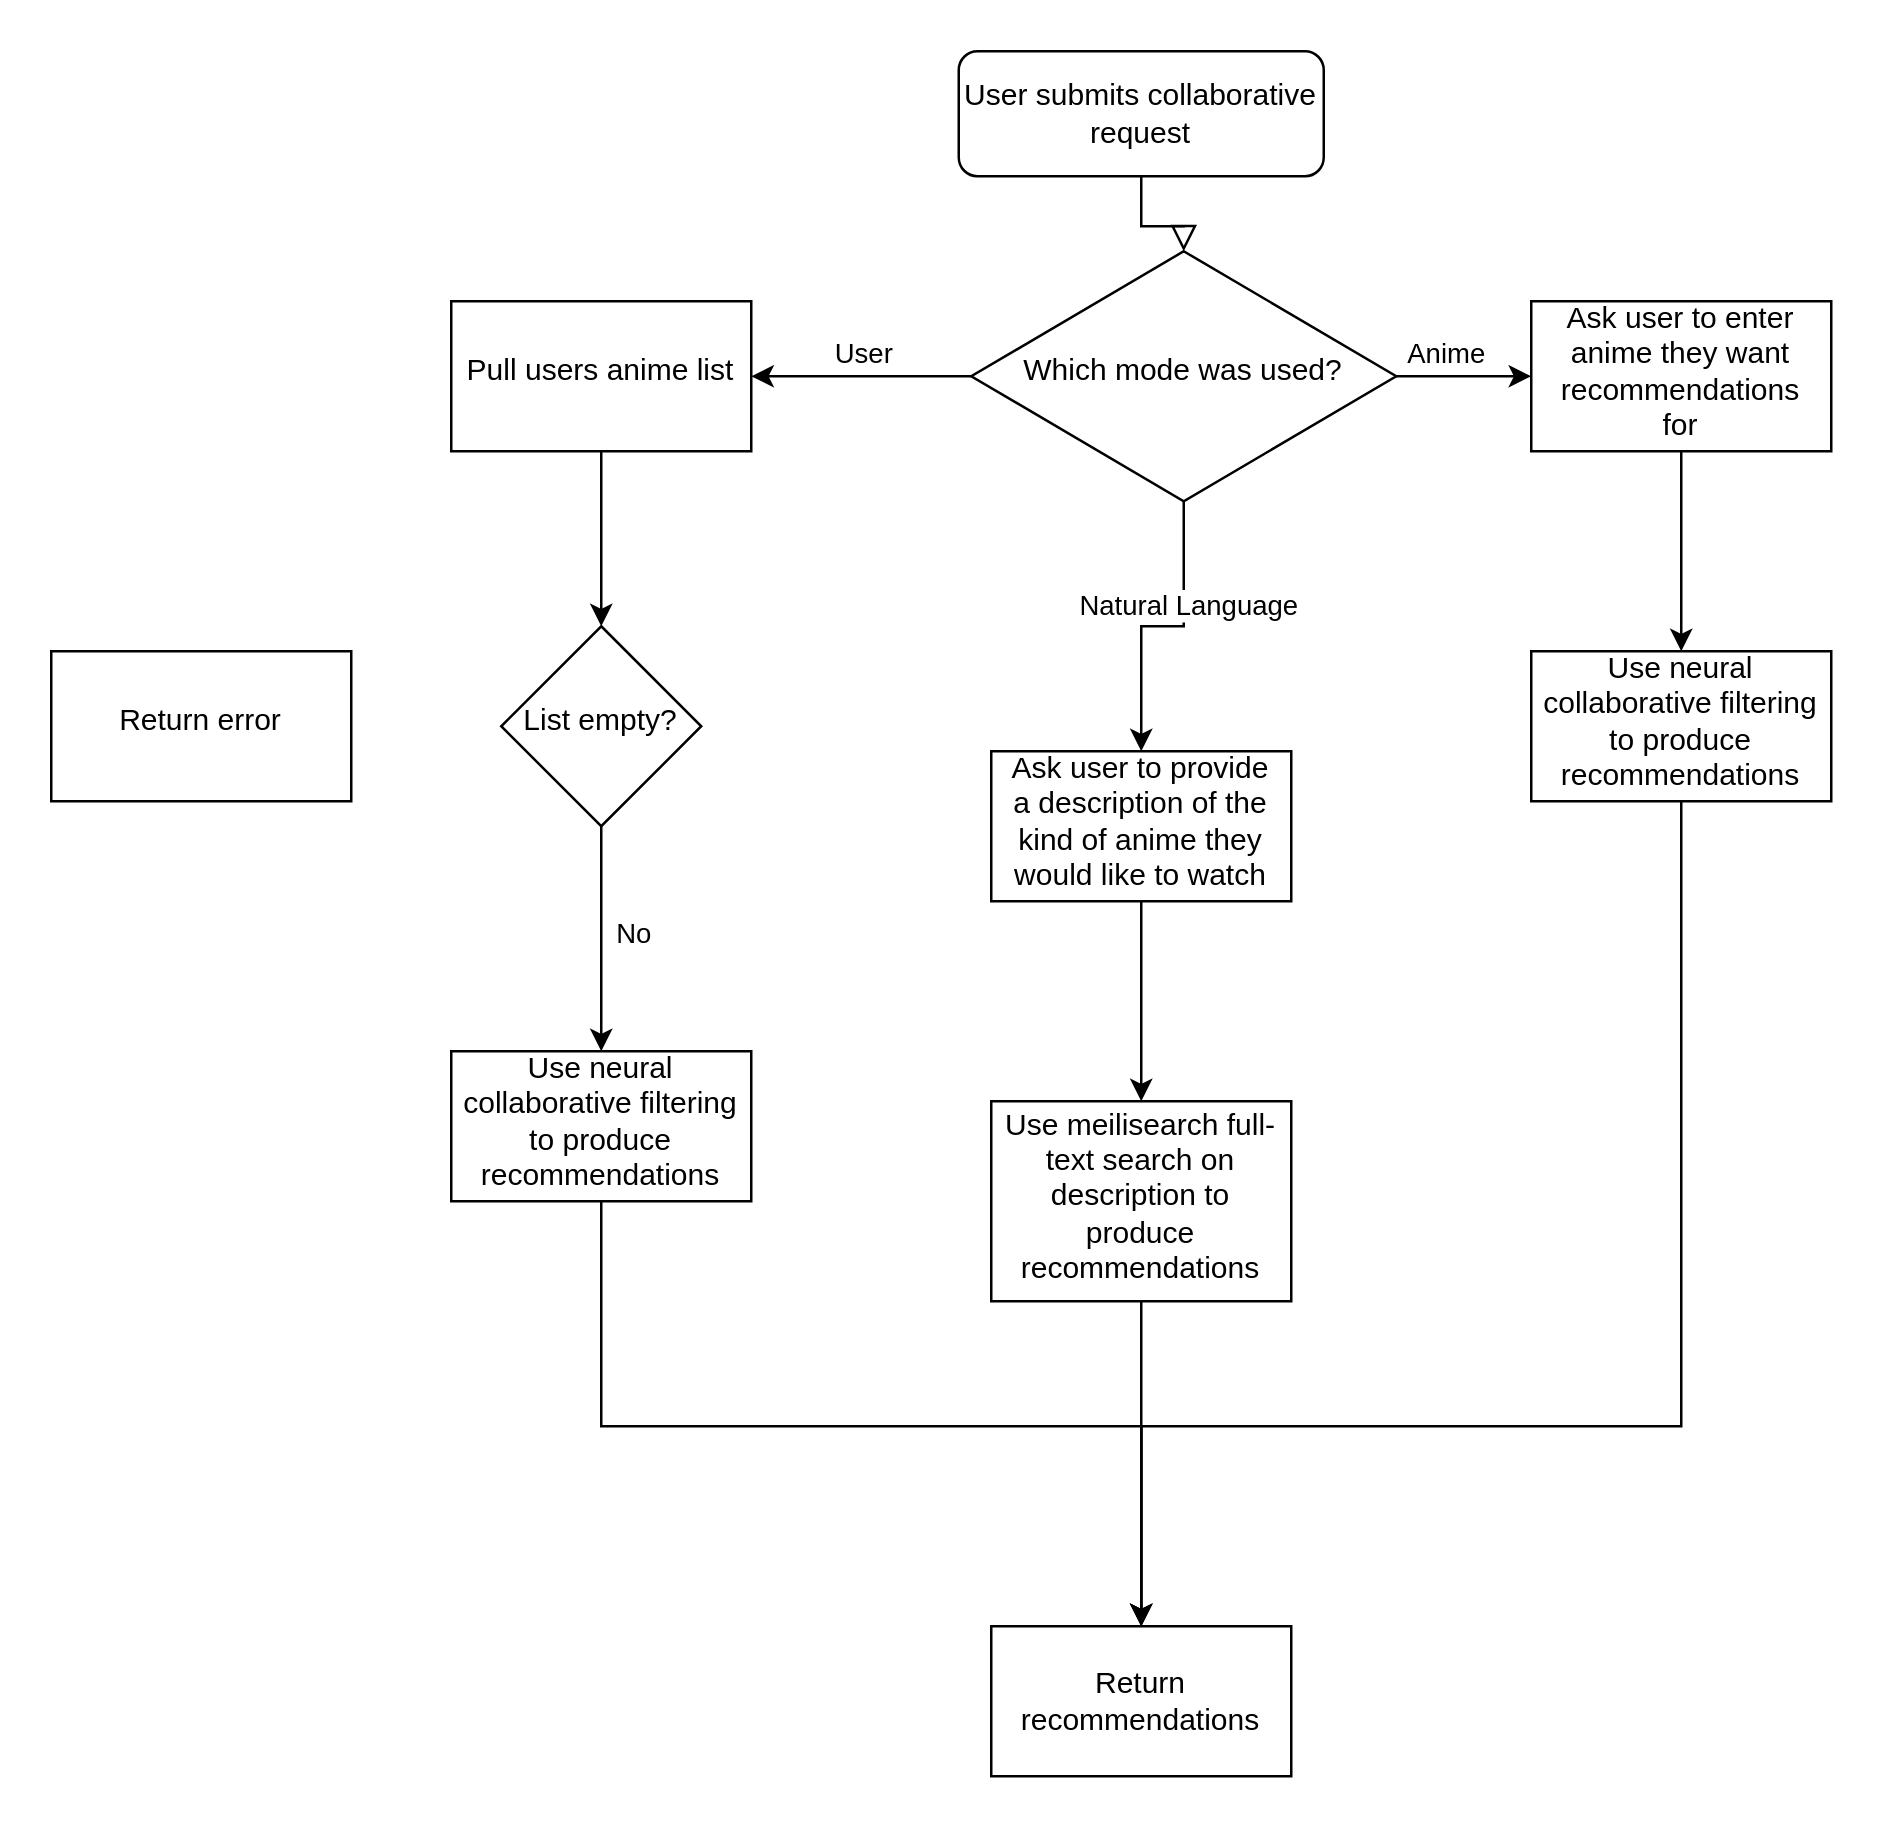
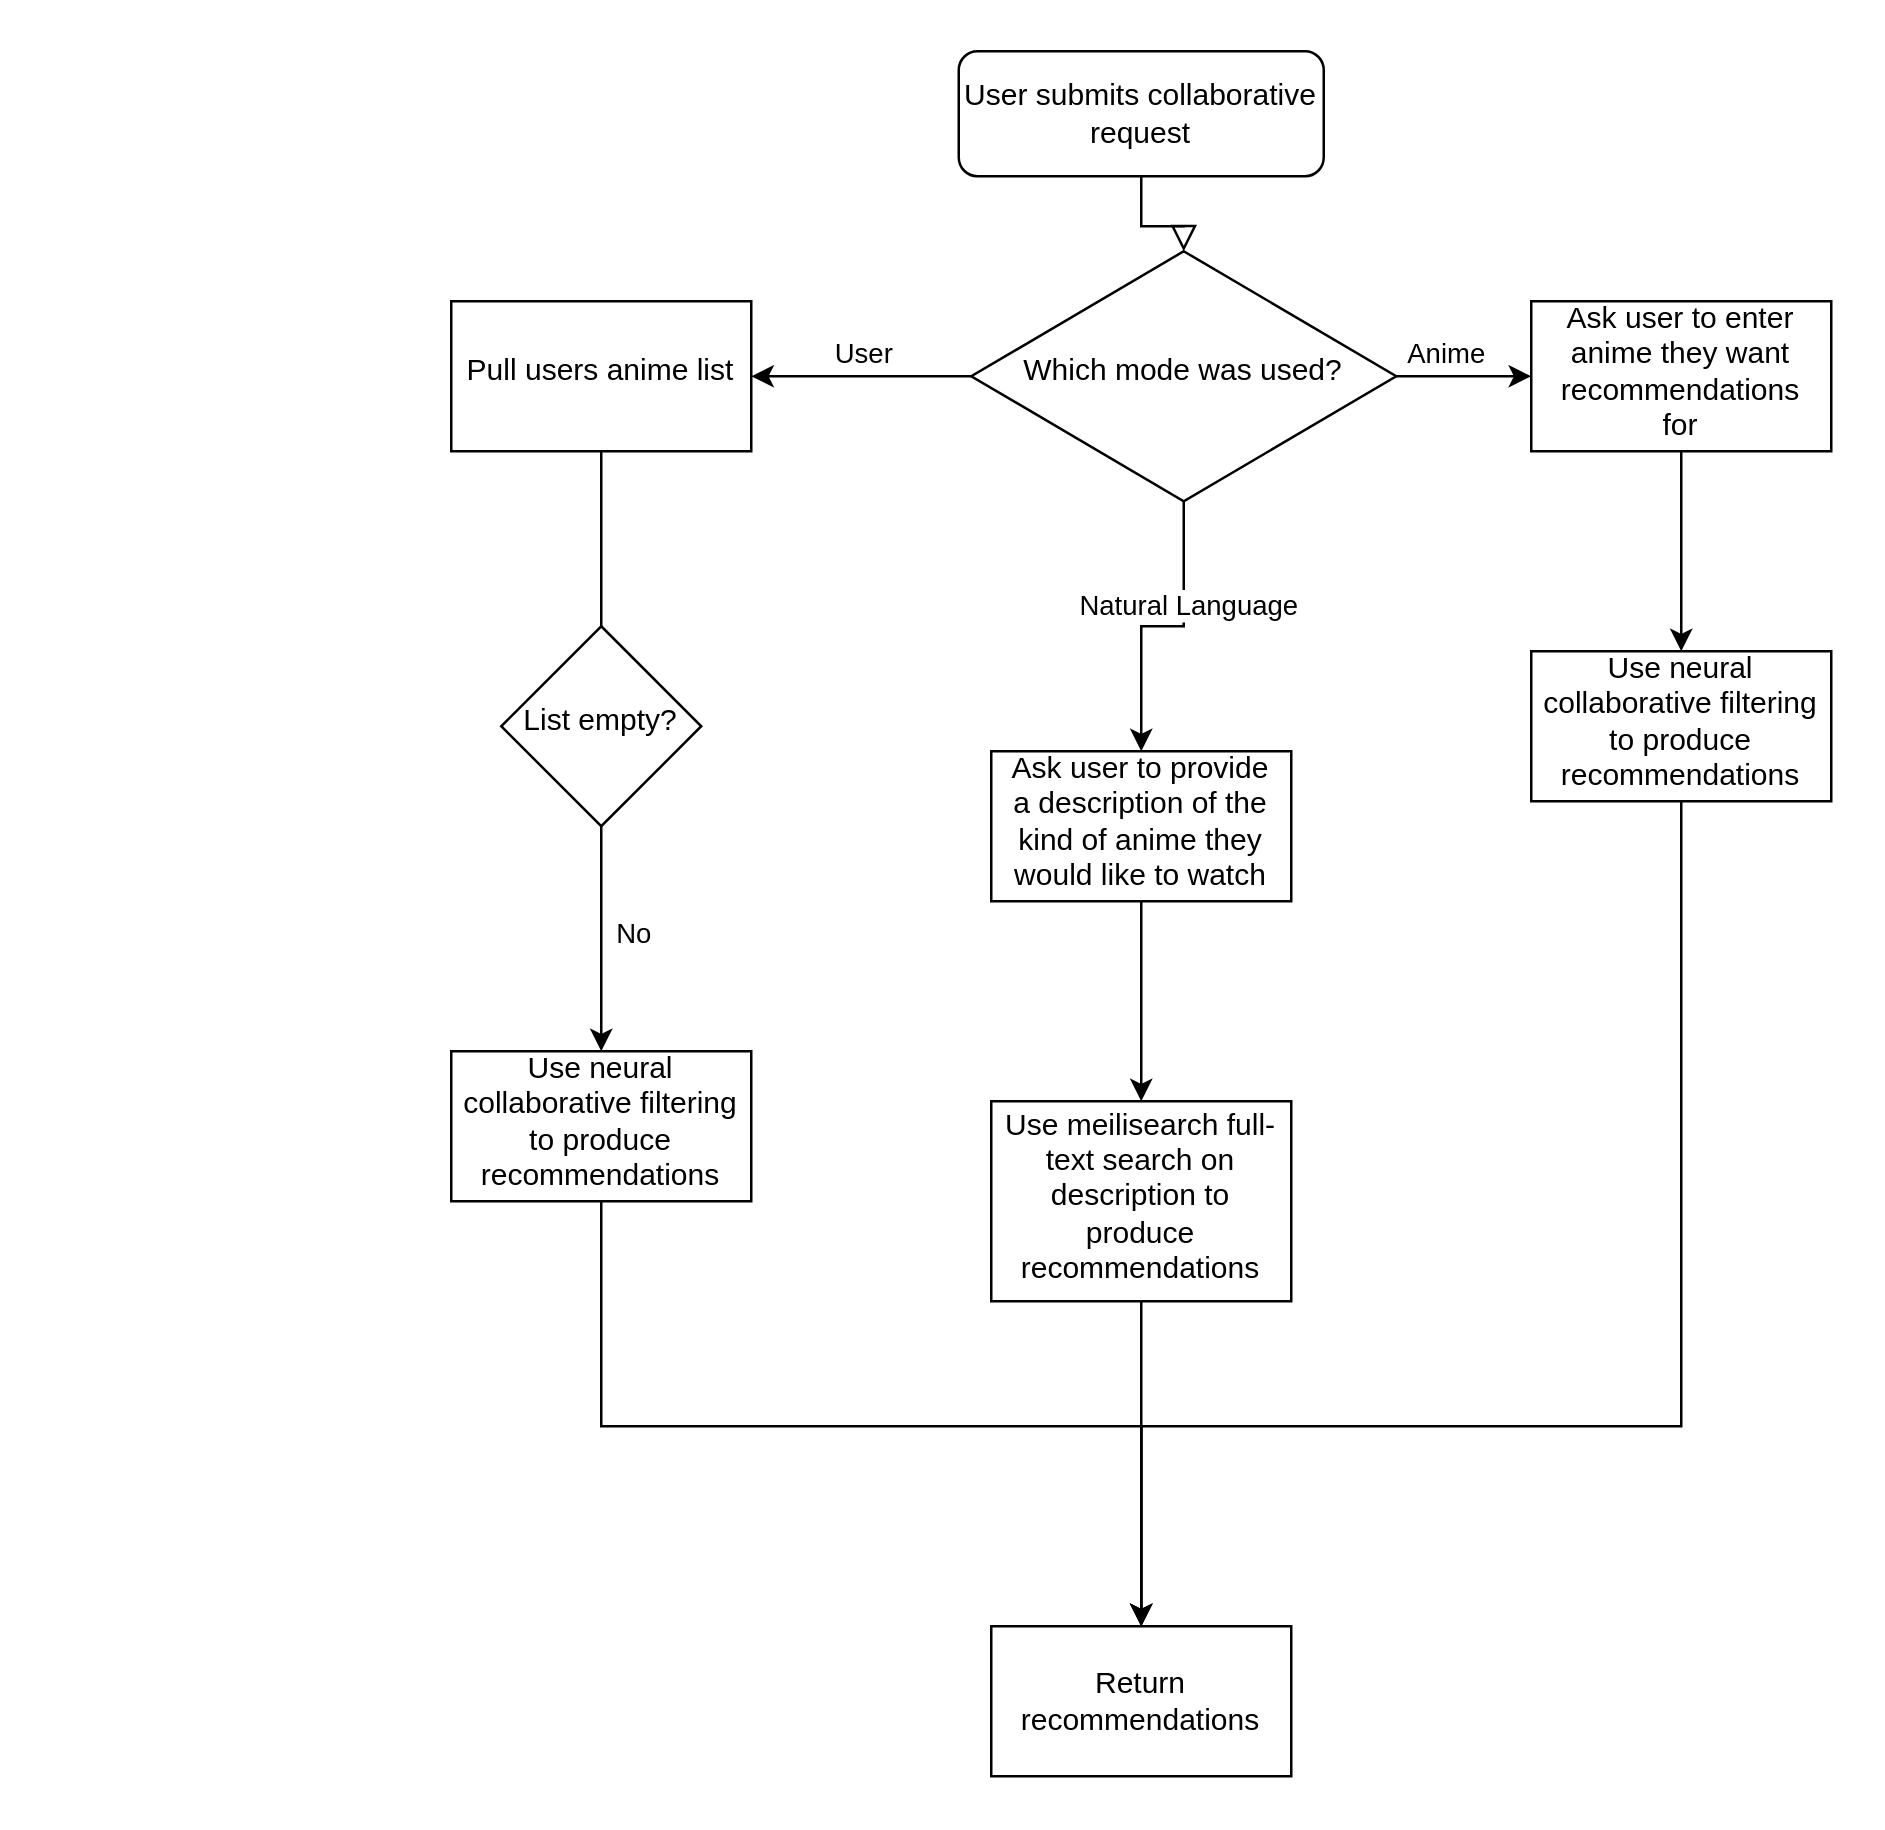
edge "Pull users anime list" -> "List empty?": arrowhead classic -> none
node "Return error": removed
